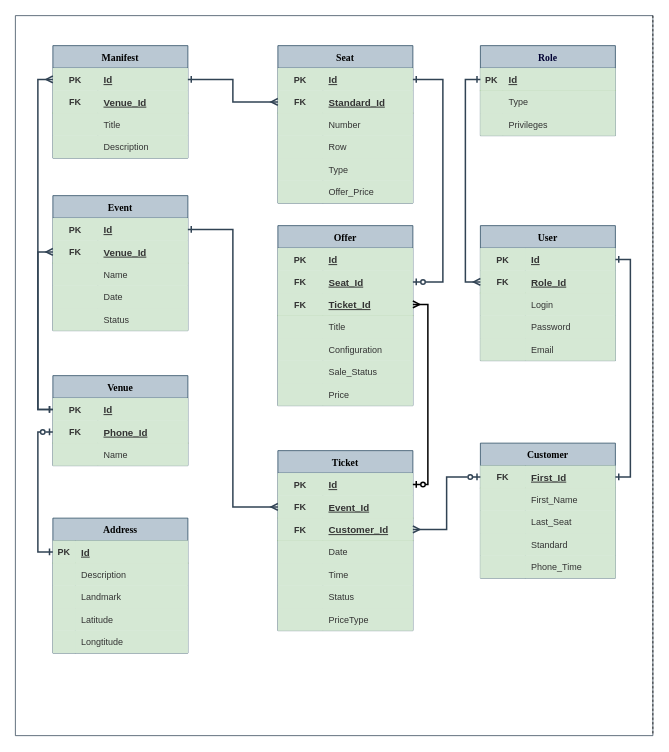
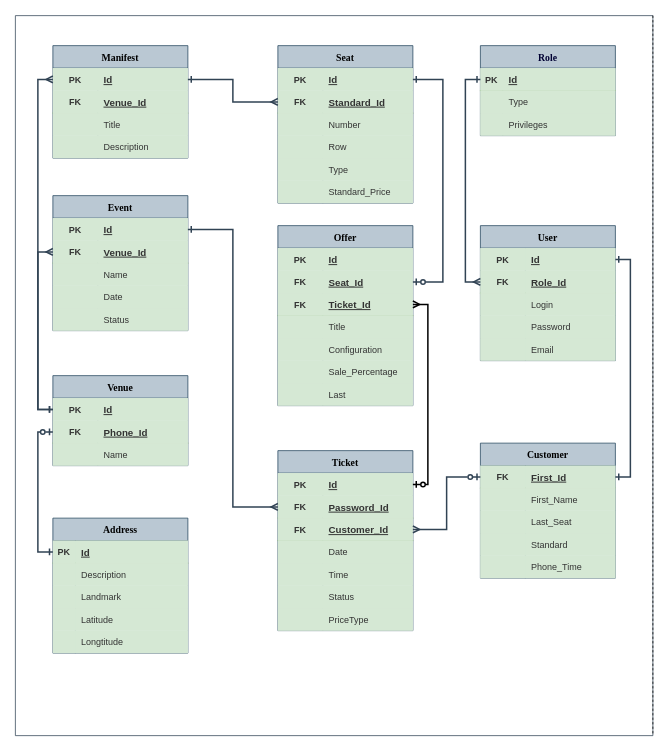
node "Offer_Price": label "Offer_Price" -> "Standard_Price"
node "Sale_Status": label "Sale_Status" -> "Sale_Percentage"
node "Price": label "Price" -> "Last"
node "Event_Id": label "Event_Id" -> "Password_Id"
